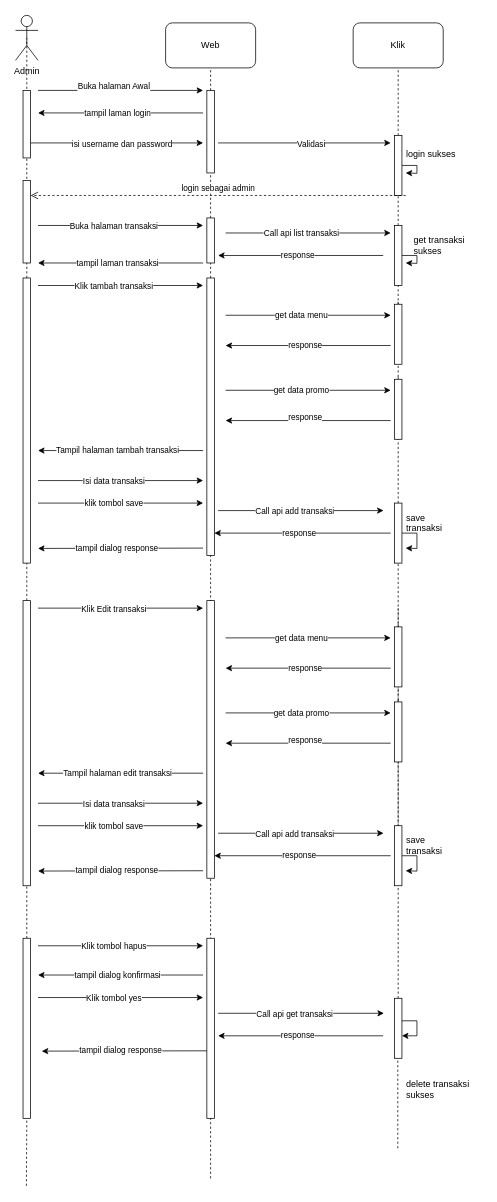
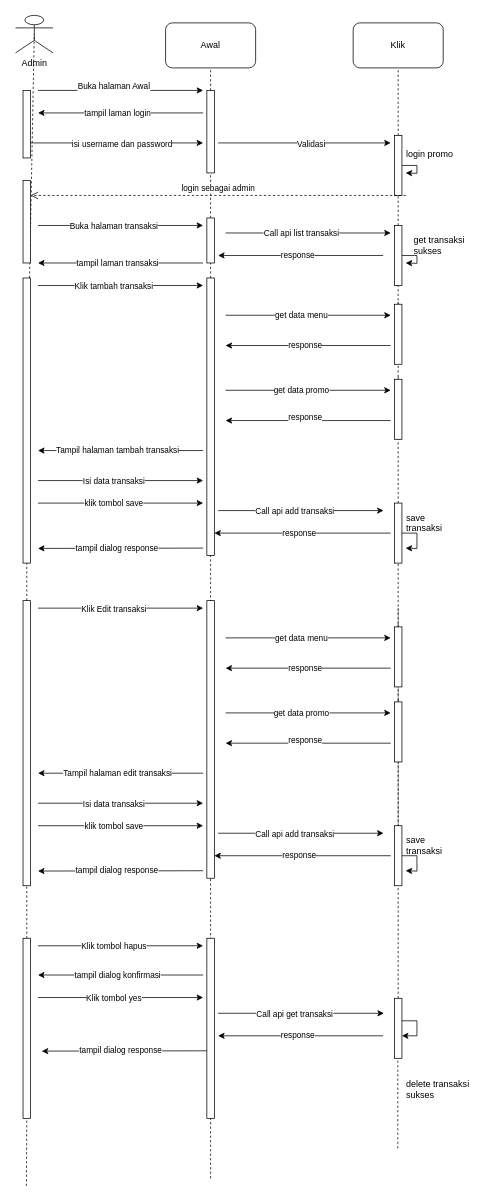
node "Admin": size 23x45 -> 38x38
node "Web": label "Web" -> "Awal"
node "login sukses": label "login sukses" -> "login promo"
